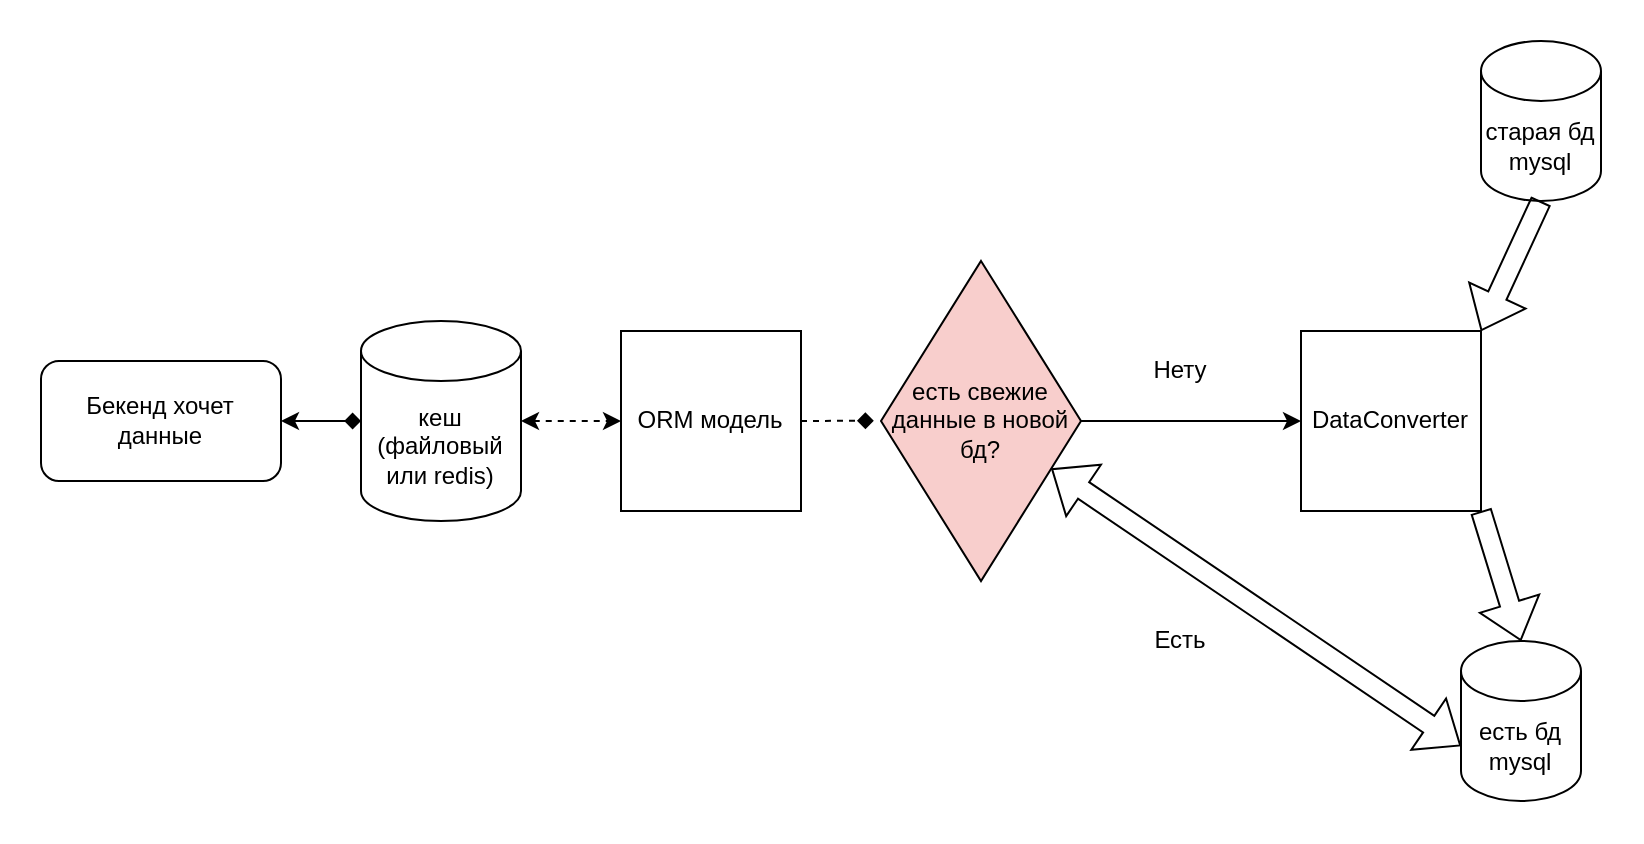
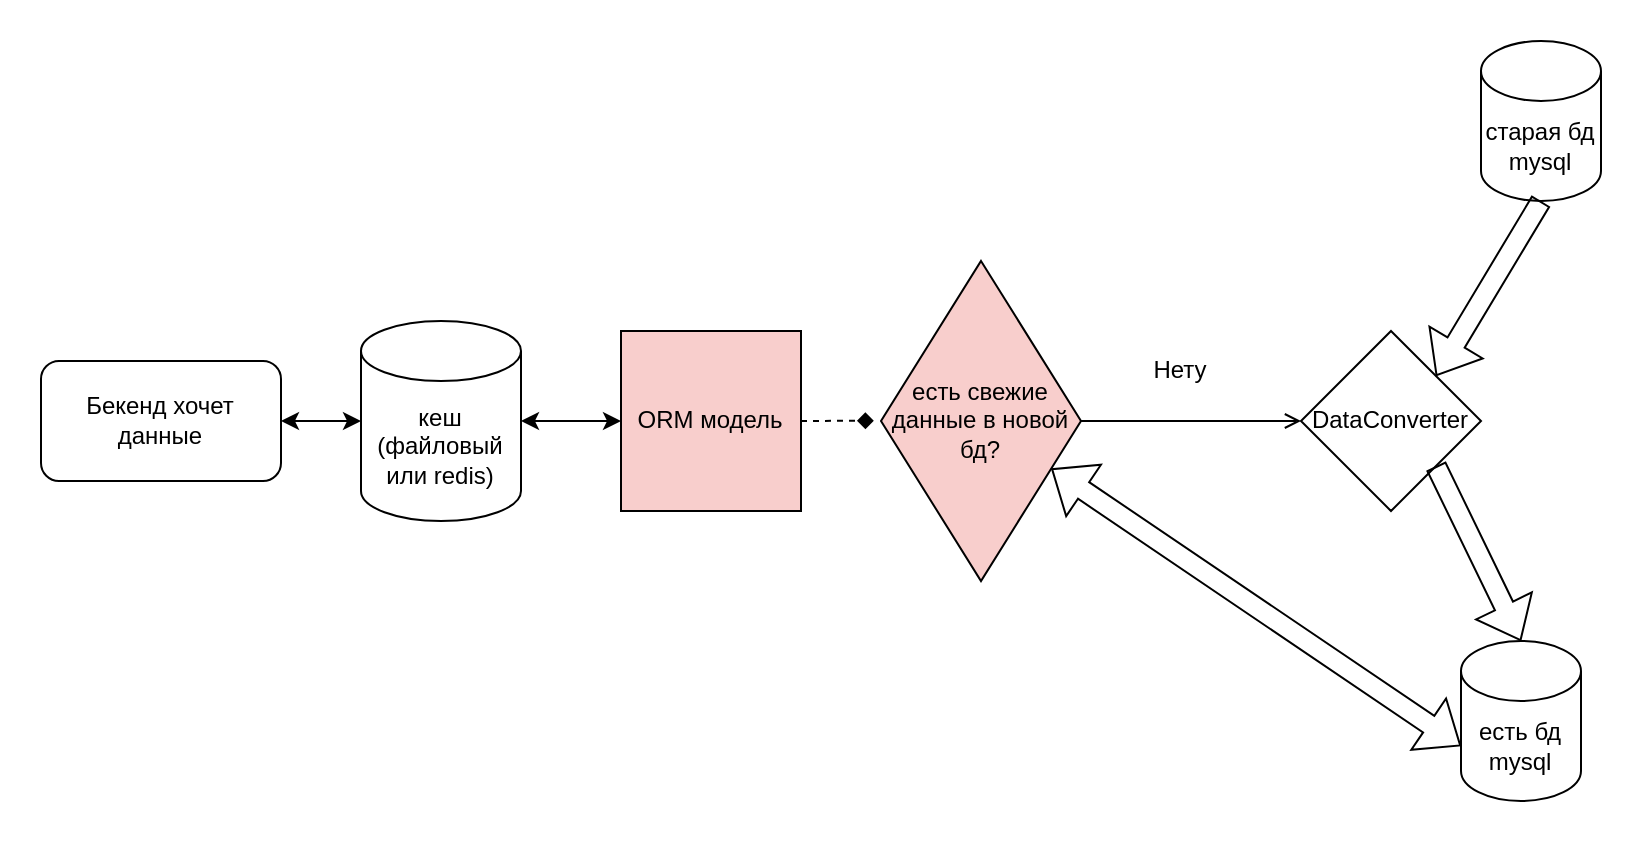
edge "Бекенд хочет данные" -- "кеш (файловый или redis)": arrowhead diamond -> classic
edge "кеш (файловый или redis)" -- "ORM модель": style dashed -> solid
node "ORM модель": fillcolor #ffffff -> #f8cecc
edge "есть свежие данные в новой бд?" -> "DataConverter": arrowhead classic -> open
node "DataConverter": shape rectangle -> diamond
node "Есть": removed
